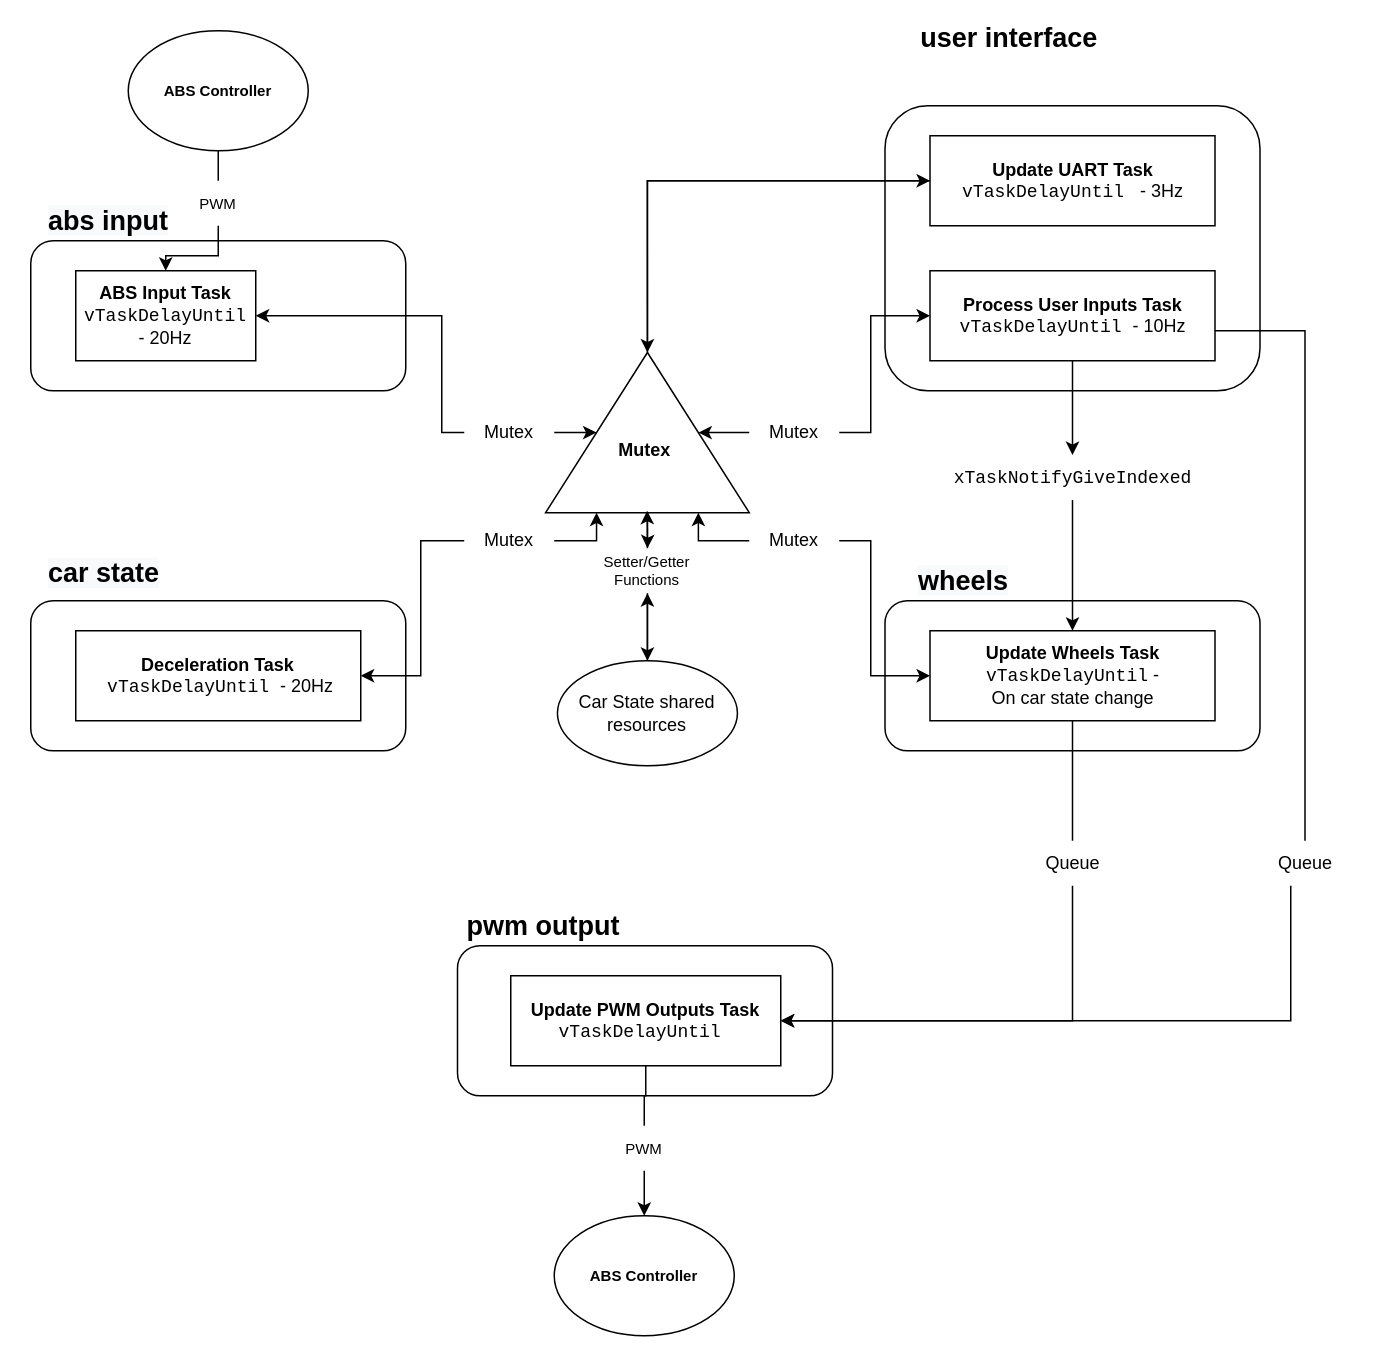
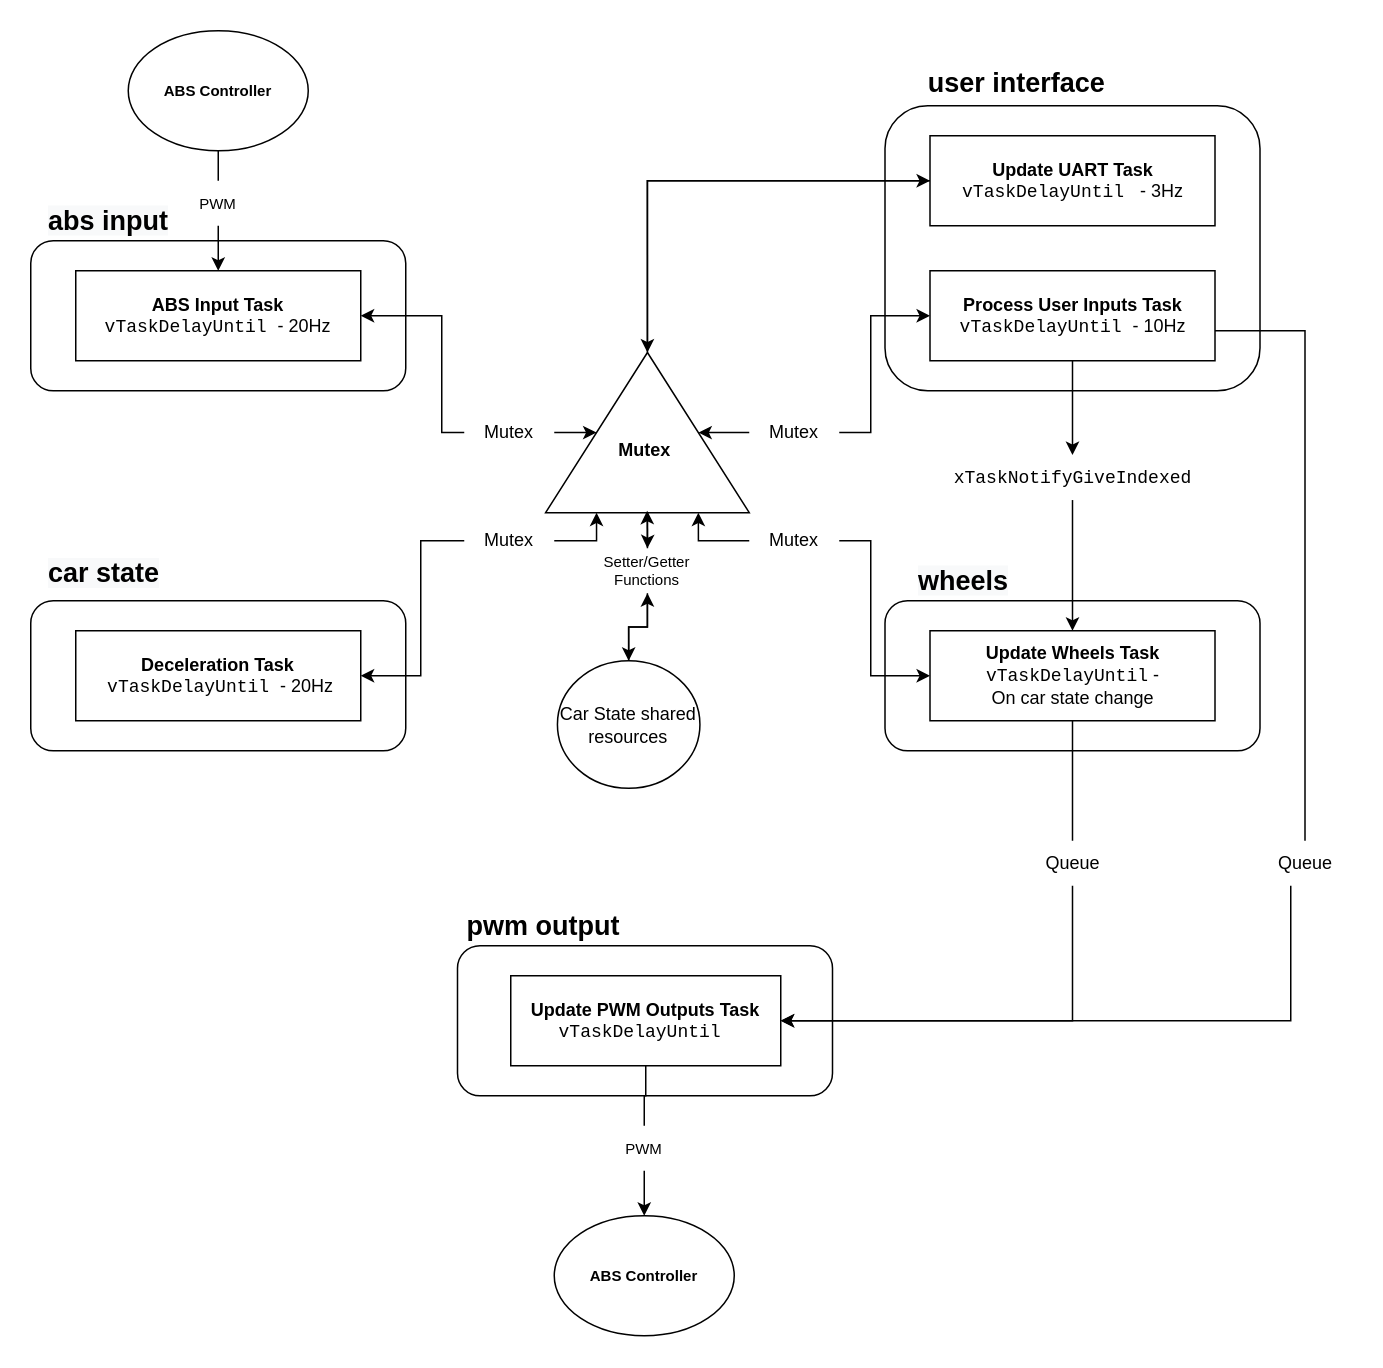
node "user interface": moved (1013, 38) -> (1020, 83)
node "ABS Input Task vTaskDelayUntil - 20Hz": size 180x90 -> 285x90
node "Car State shared resources": size 180x105 -> 143x128
